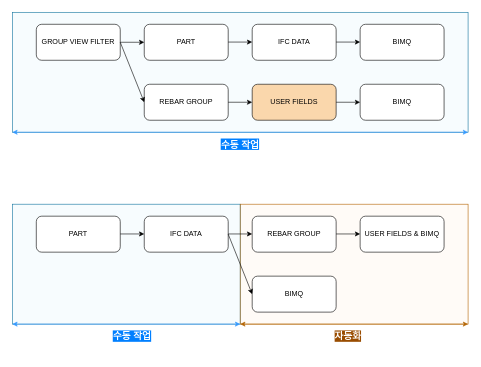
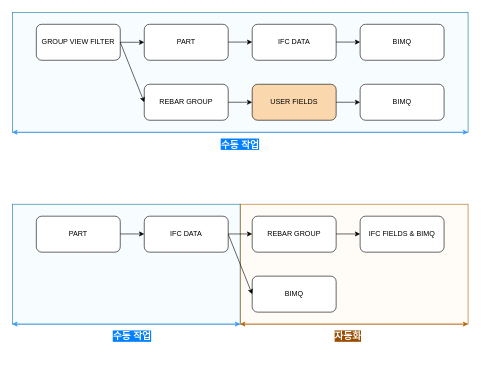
node "USER FIELDS & BIMQ": label "USER FIELDS & BIMQ" -> "IFC FIELDS & BIMQ"
